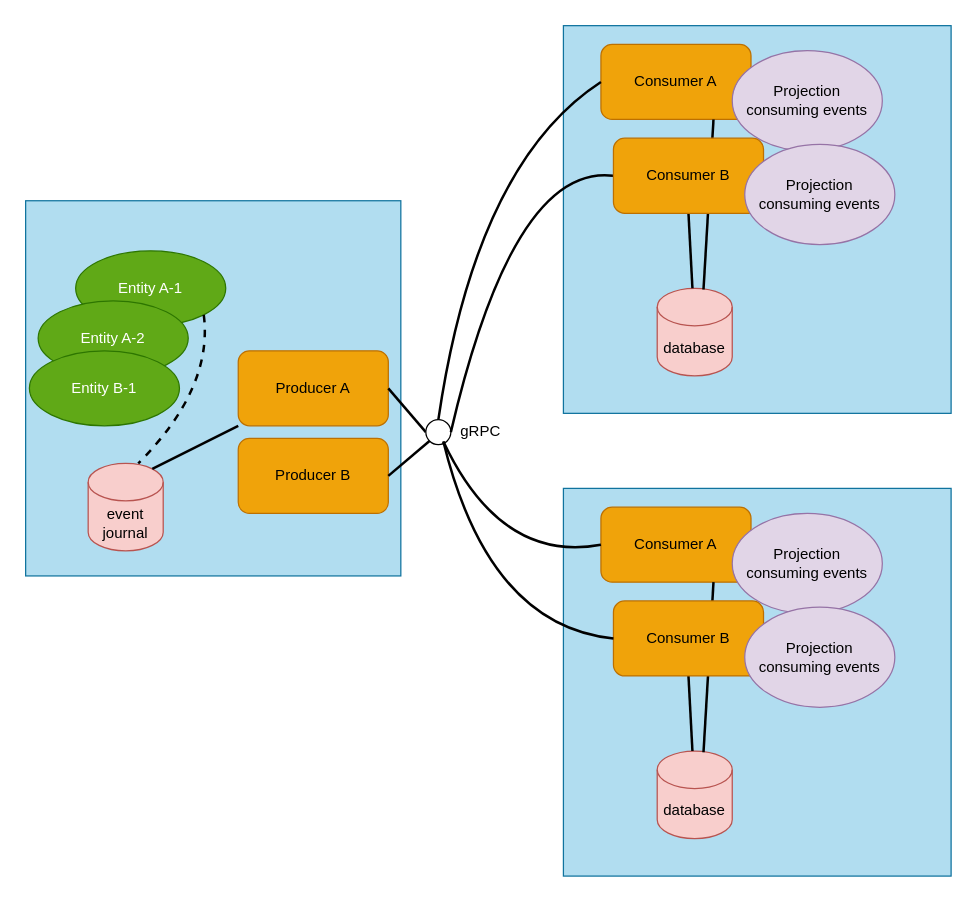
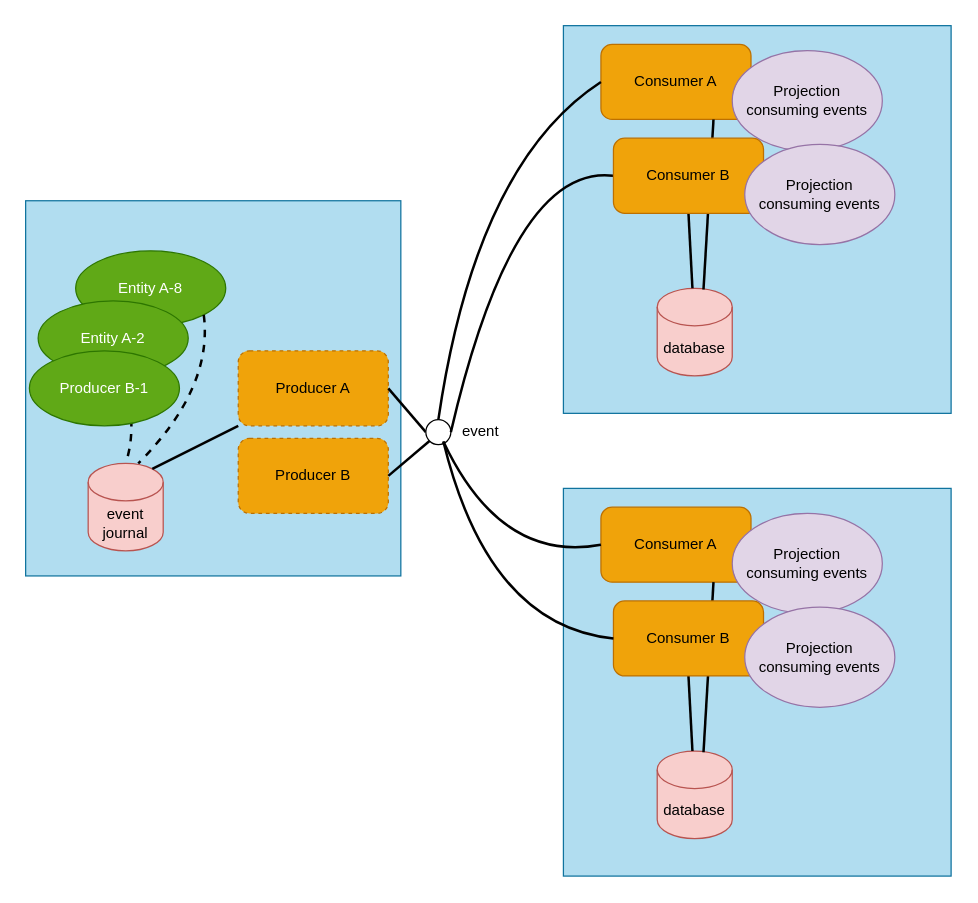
node "Entity A-1": label "Entity A-1" -> "Entity A-8"
node "Entity B-1": label "Entity B-1" -> "Producer B-1"
node "Producer A": style solid -> dashed
node "gRPC": label "gRPC" -> "event"
edge "Entity A-2" -- "event journal": added
node "Producer B": style solid -> dashed
